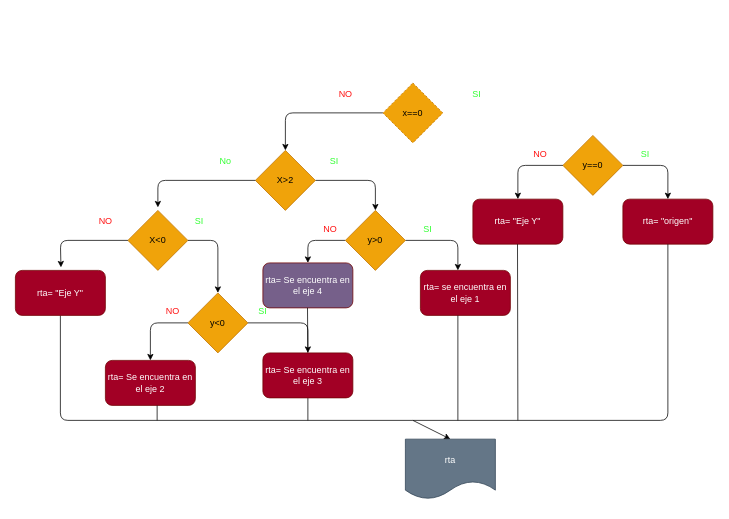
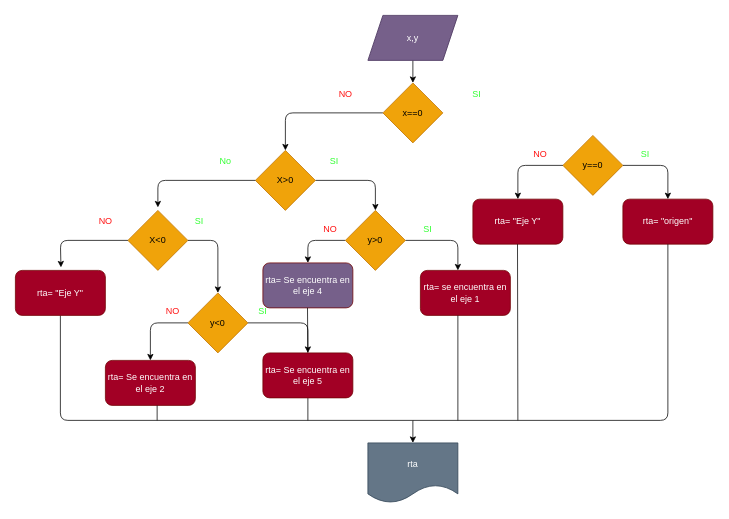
node "x,y": added
edge "x,y" -> "x==0": added
node "x==0": style dashed -> solid
node "X>2": label "X>2" -> "X>0"
node "rta= Se encuentra en el eje 3": label "rta= Se encuentra en el eje 3" -> "rta= Se encuentra en el eje 5"
node "rta": moved (450, 469) -> (413, 473)
